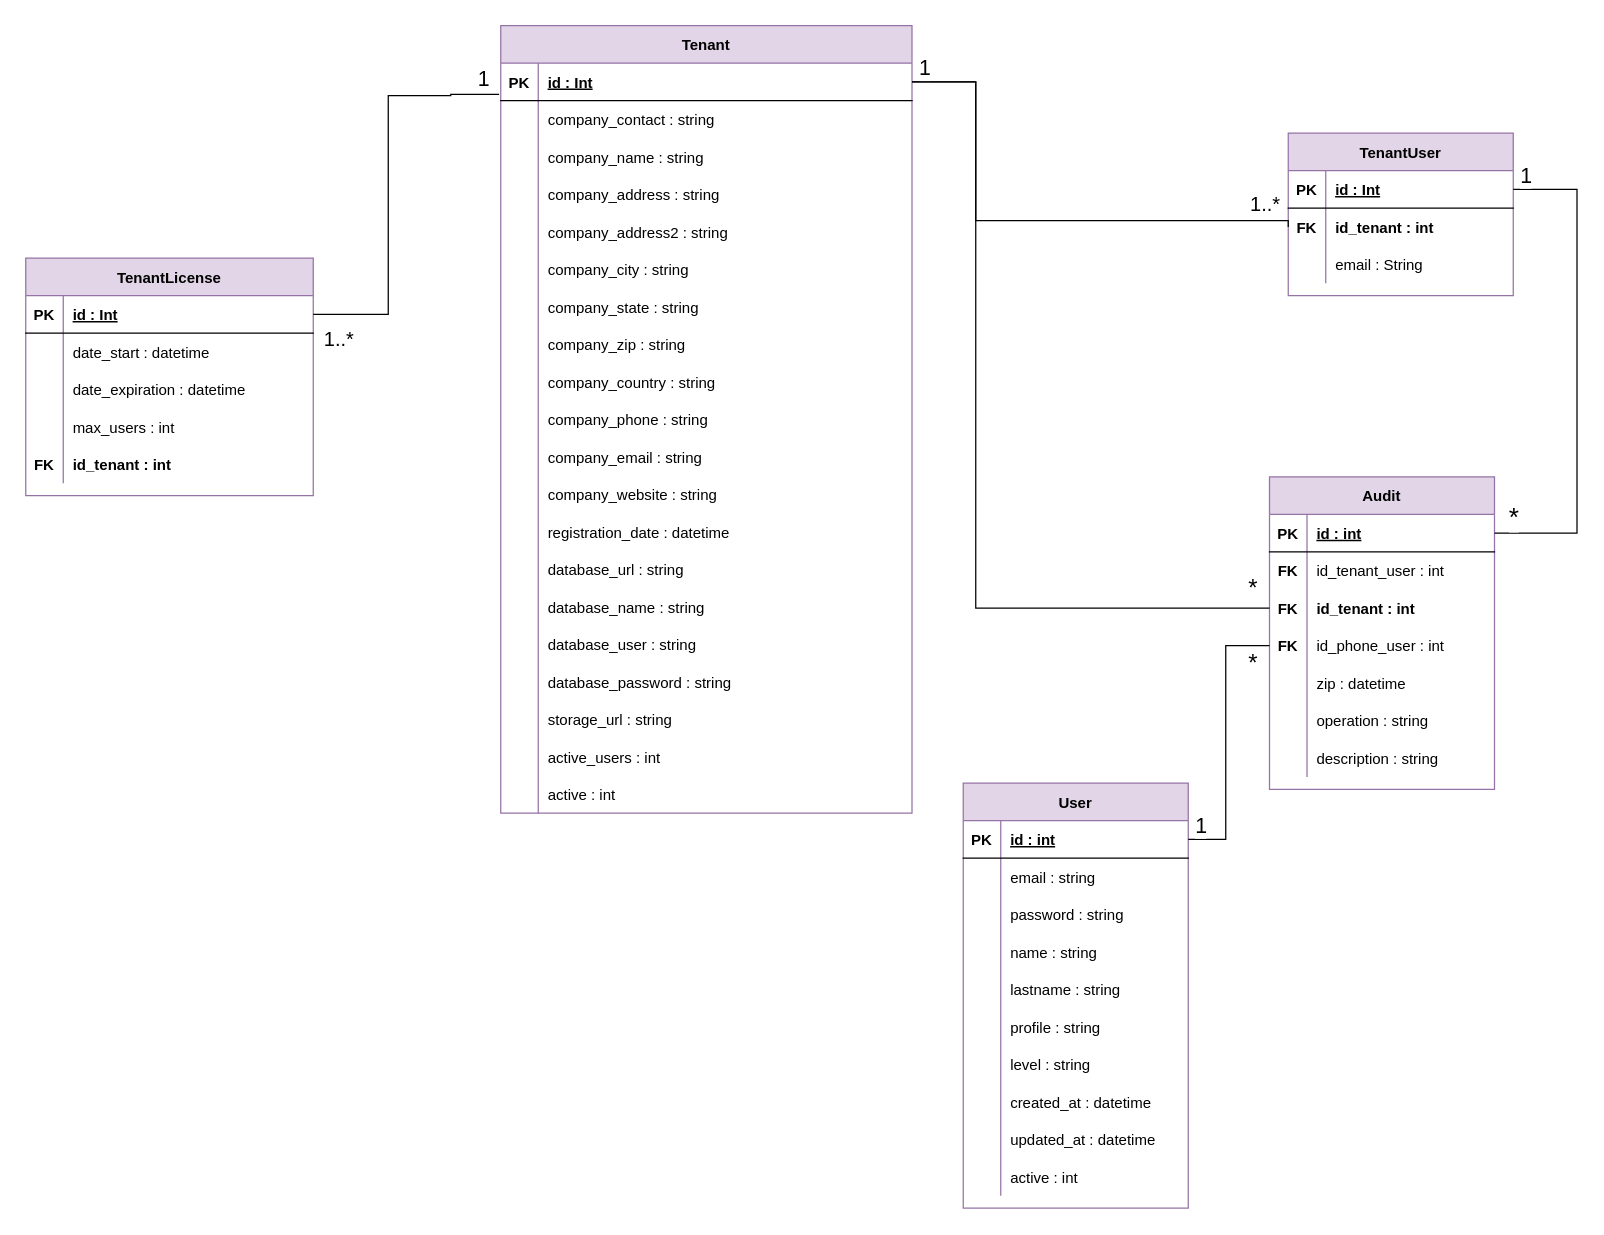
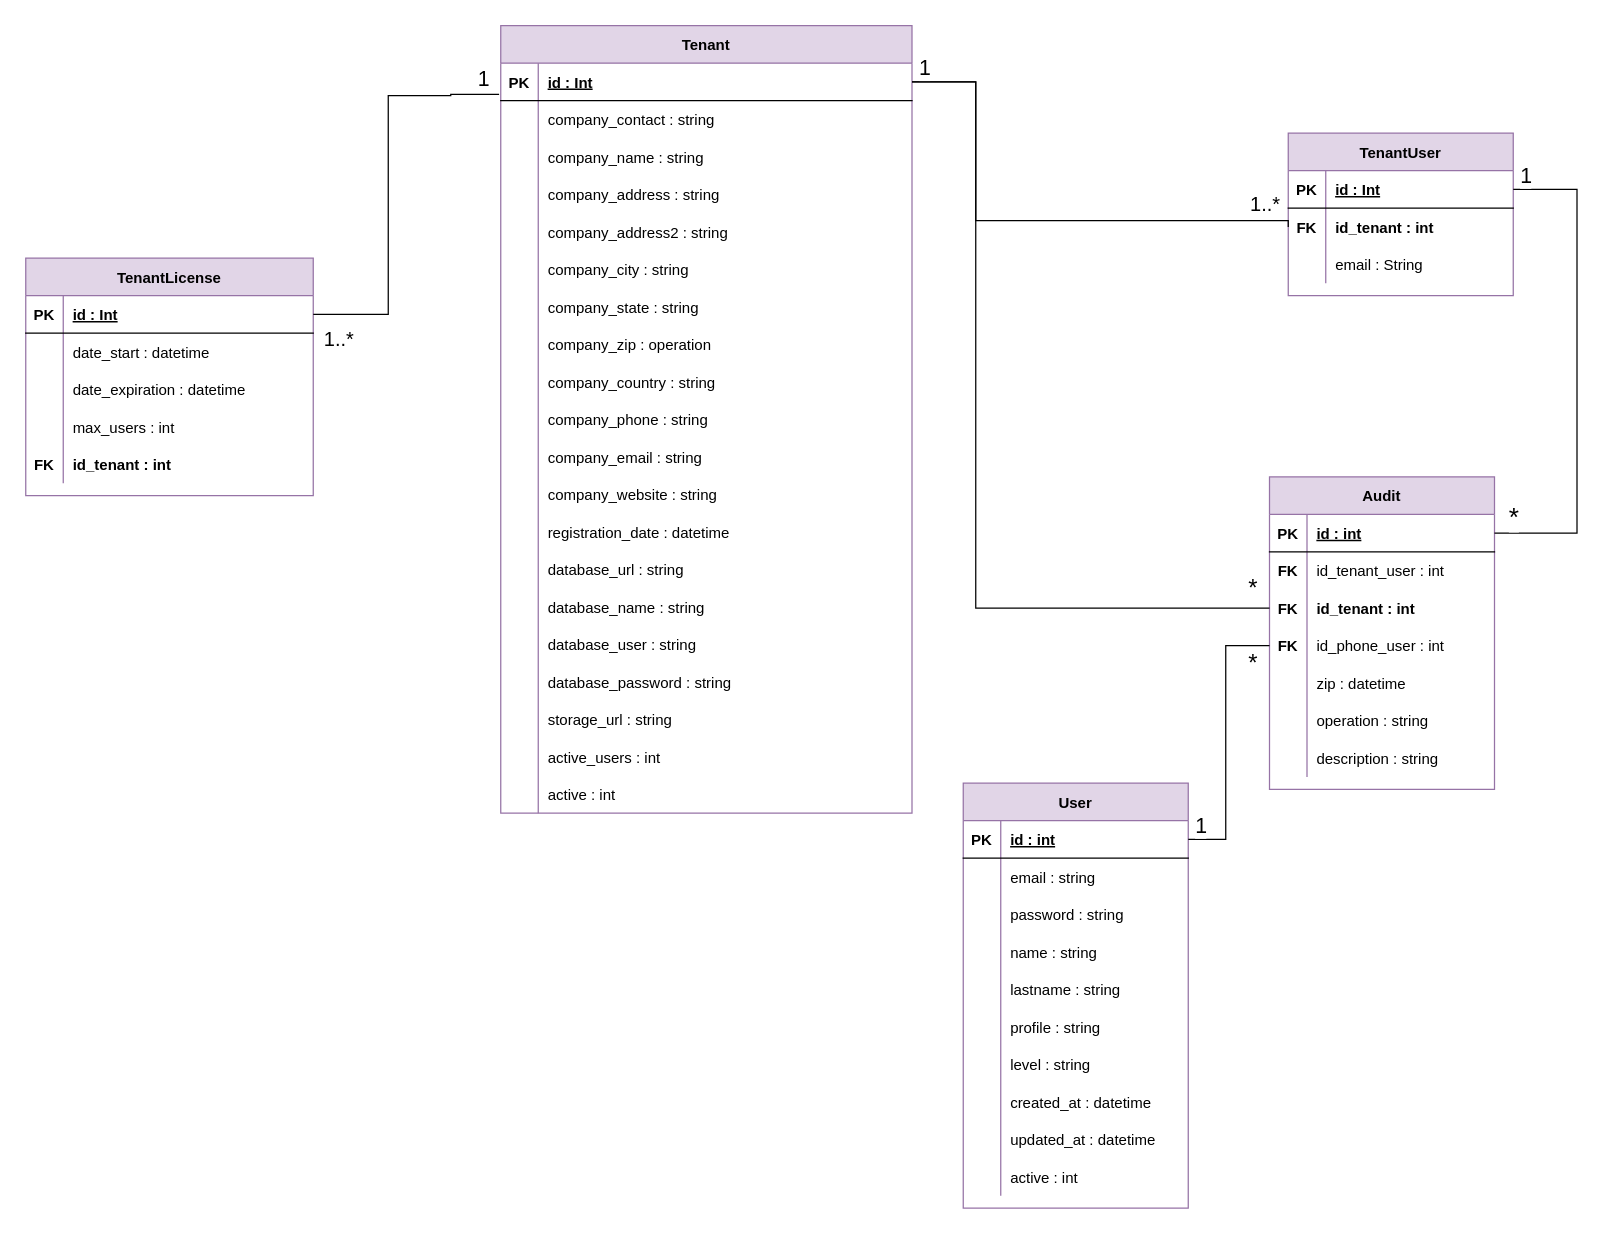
node "company_zip : string": label "company_zip : string" -> "company_zip : operation"
